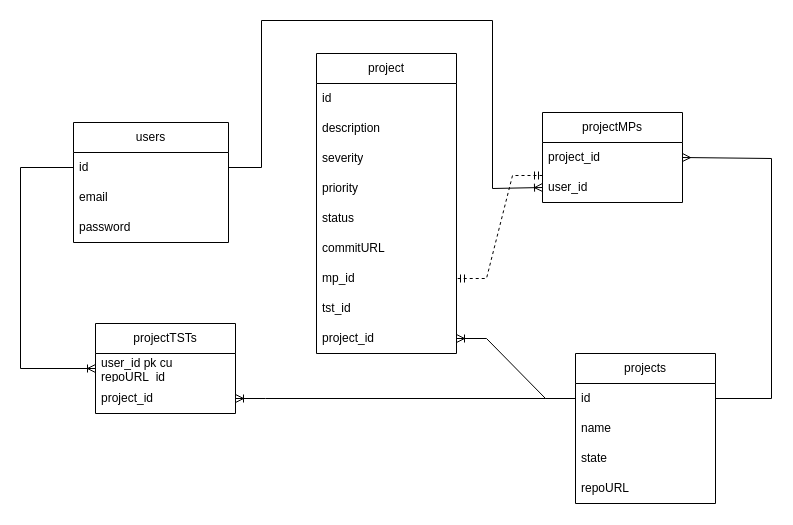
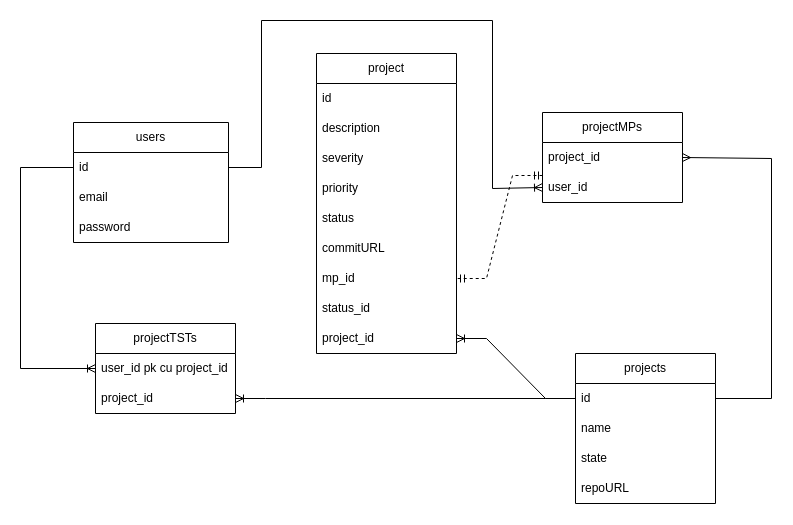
node "tst_id": label "tst_id" -> "status_id"
node "user_id pk cu repoURL_id": label "user_id pk cu repoURL_id" -> "user_id pk cu project_id"
